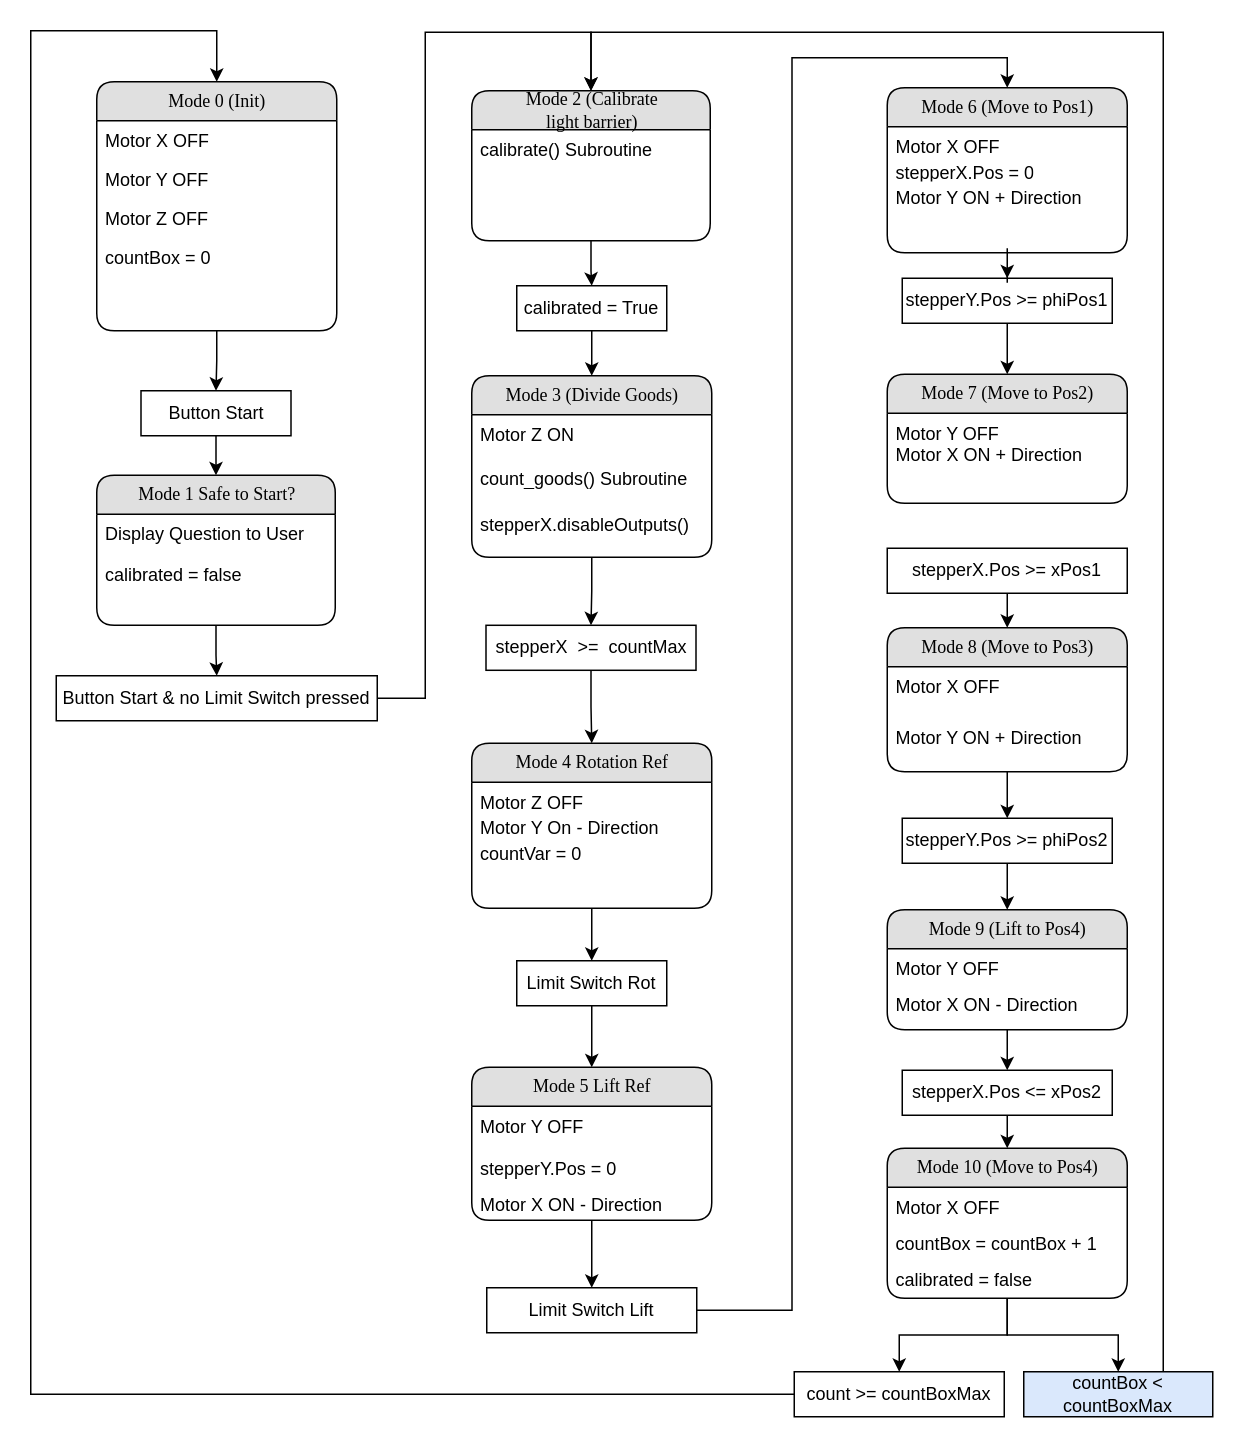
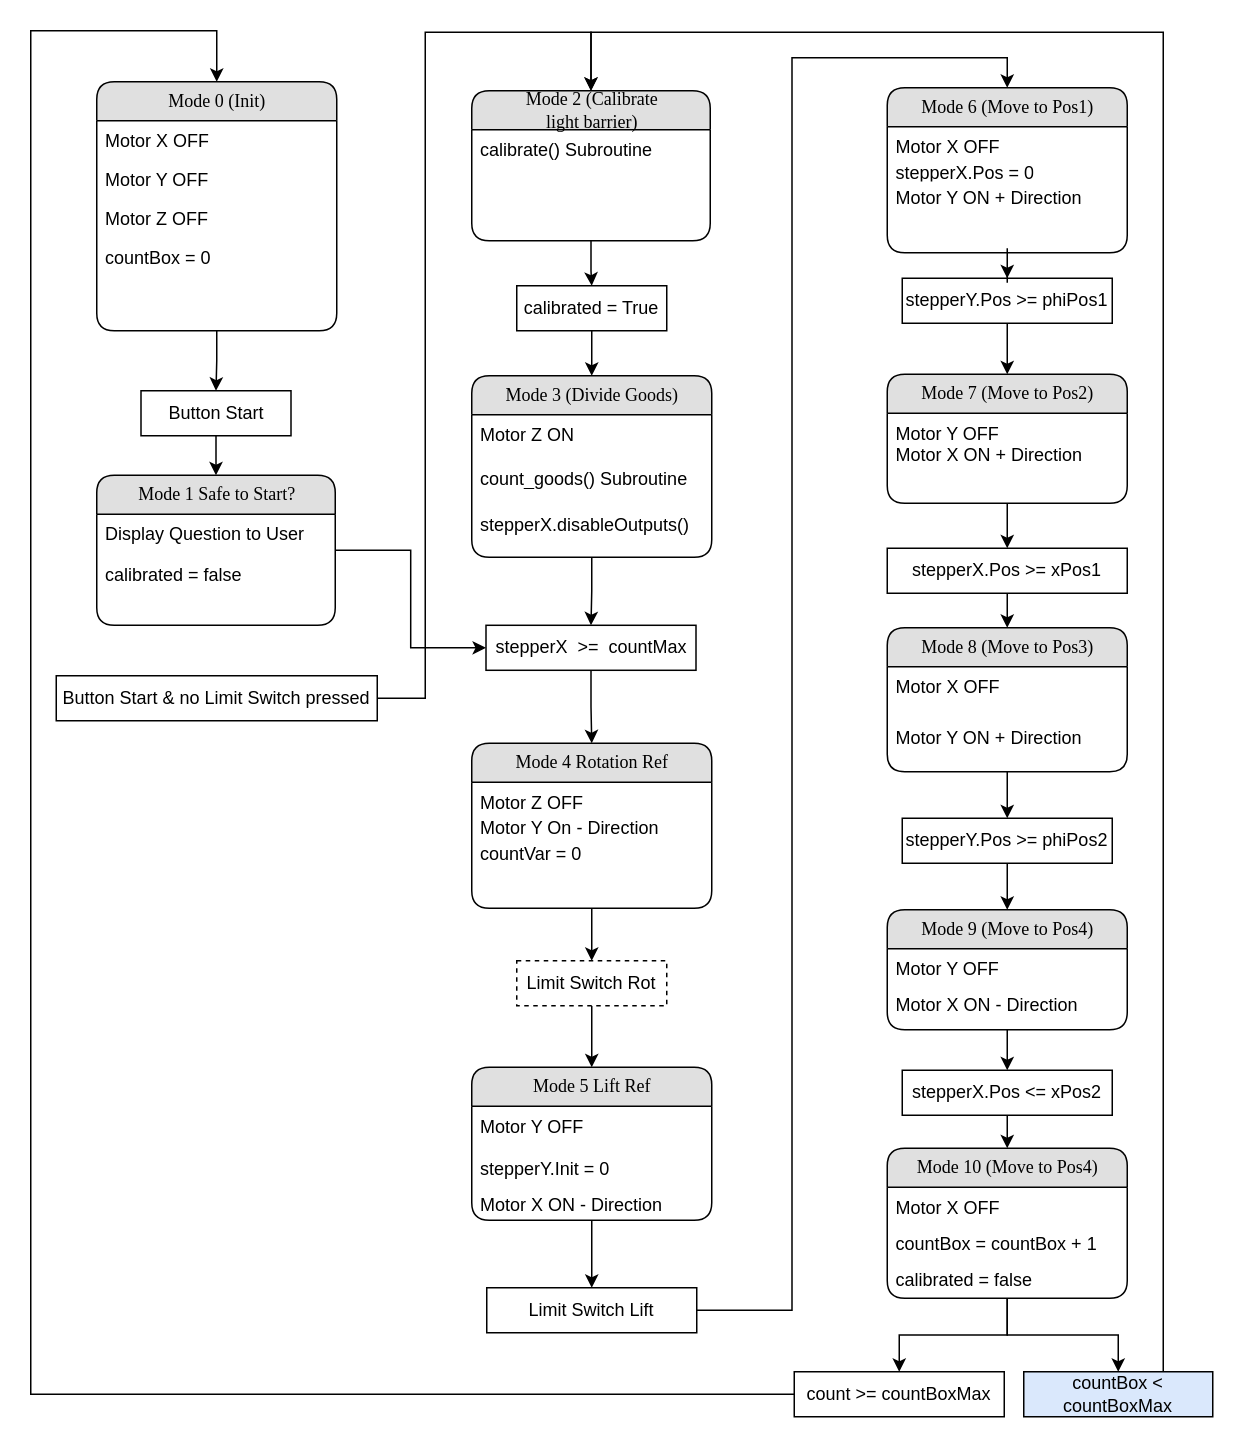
edge "Mode 7 (Move to Pos2)" -> "stepperX.Pos >= xPos1": added
edge "Mode 1 Safe to Start?" -> "Button Start & no Limit Switch pressed": now "Mode 1 Safe to Start?" -> "stepperX >= countMax"
node "Mode 9 (Lift to Pos4)": label "Mode 9 (Lift to Pos4)" -> "Mode 9 (Move to Pos4)"
node "Limit Switch Rot": style solid -> dashed
node "stepperY.Pos = 0": label "stepperY.Pos = 0" -> "stepperY.Init = 0"
